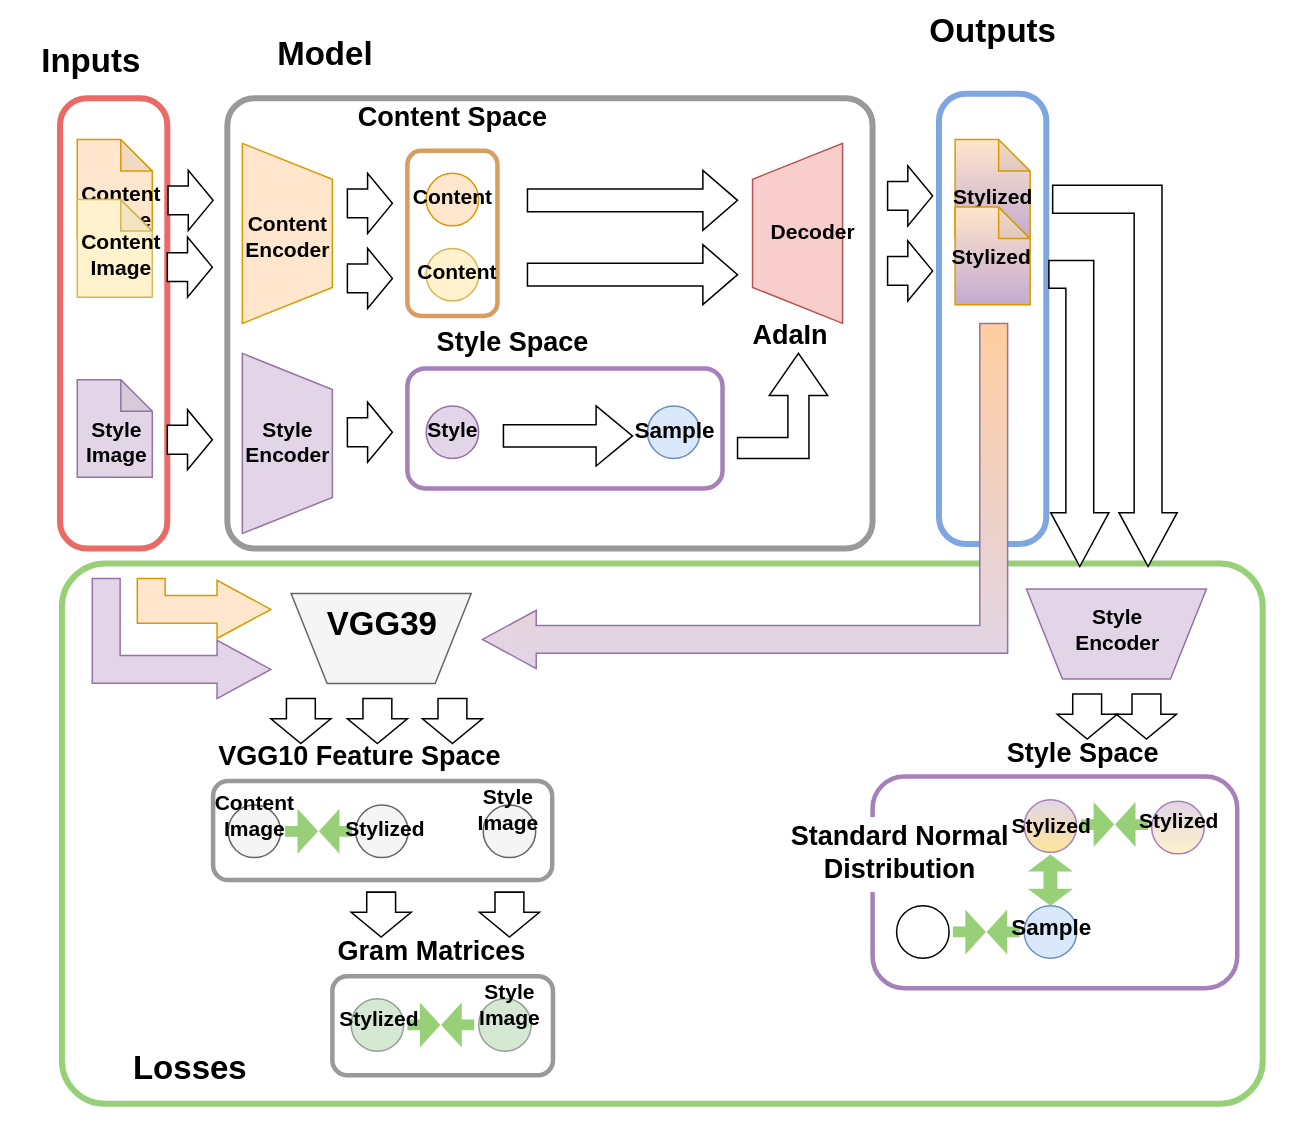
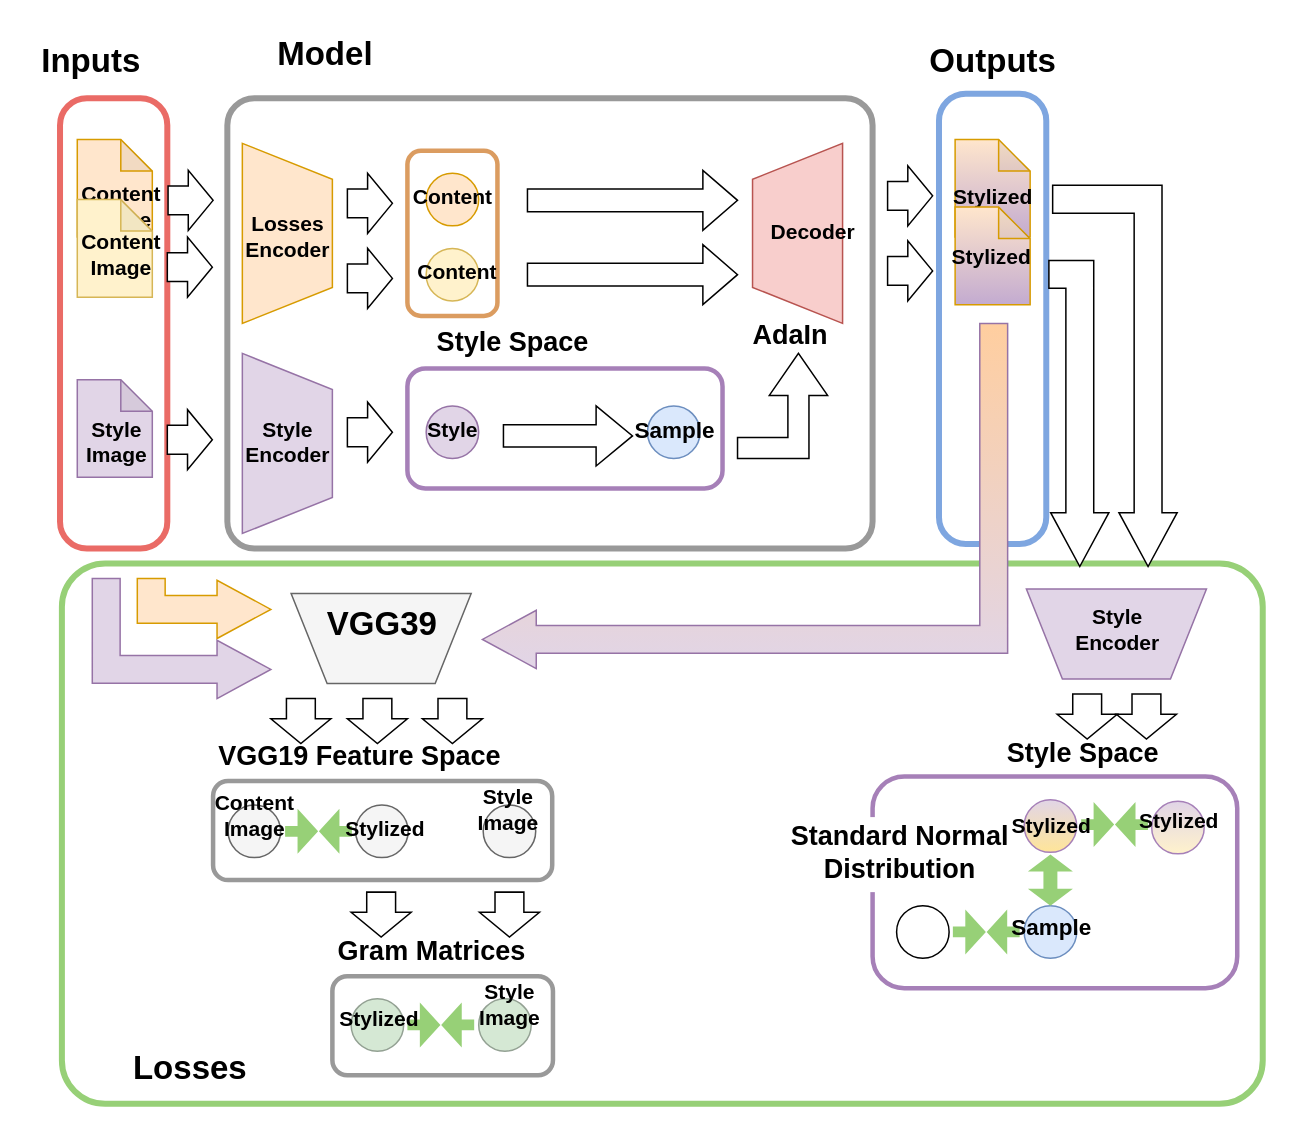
node "Outputs": moved (992, 23) -> (992, 53)
node "Content Space": removed
node "Content Encoder": label "Content Encoder" -> "Losses Encoder"
node "VGG10 Feature Space": label "VGG10 Feature Space" -> "VGG19 Feature Space"
